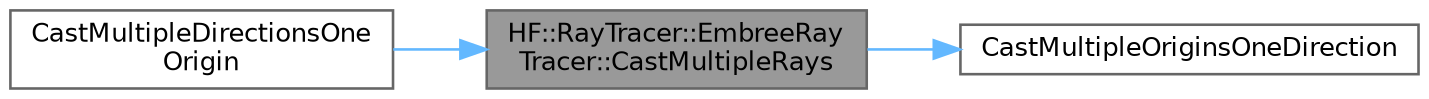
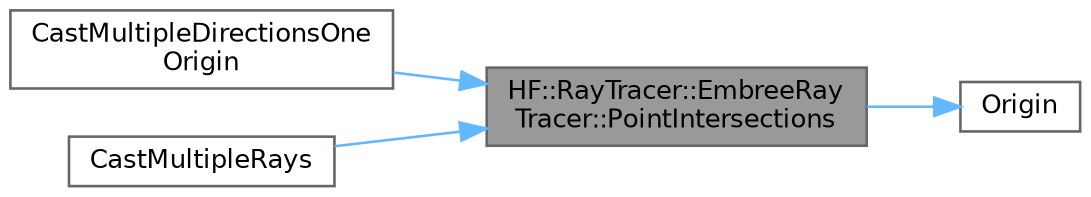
node "HF::RayTracer::EmbreeRay Tracer::CastMultipleRays": label "HF::RayTracer::EmbreeRay Tracer::CastMultipleRays" -> "HF::RayTracer::EmbreeRay Tracer::PointIntersections"
node "CastMultipleOriginsOneDirection": label "CastMultipleOriginsOneDirection" -> "Origin"
node "CastMultipleRays": added
